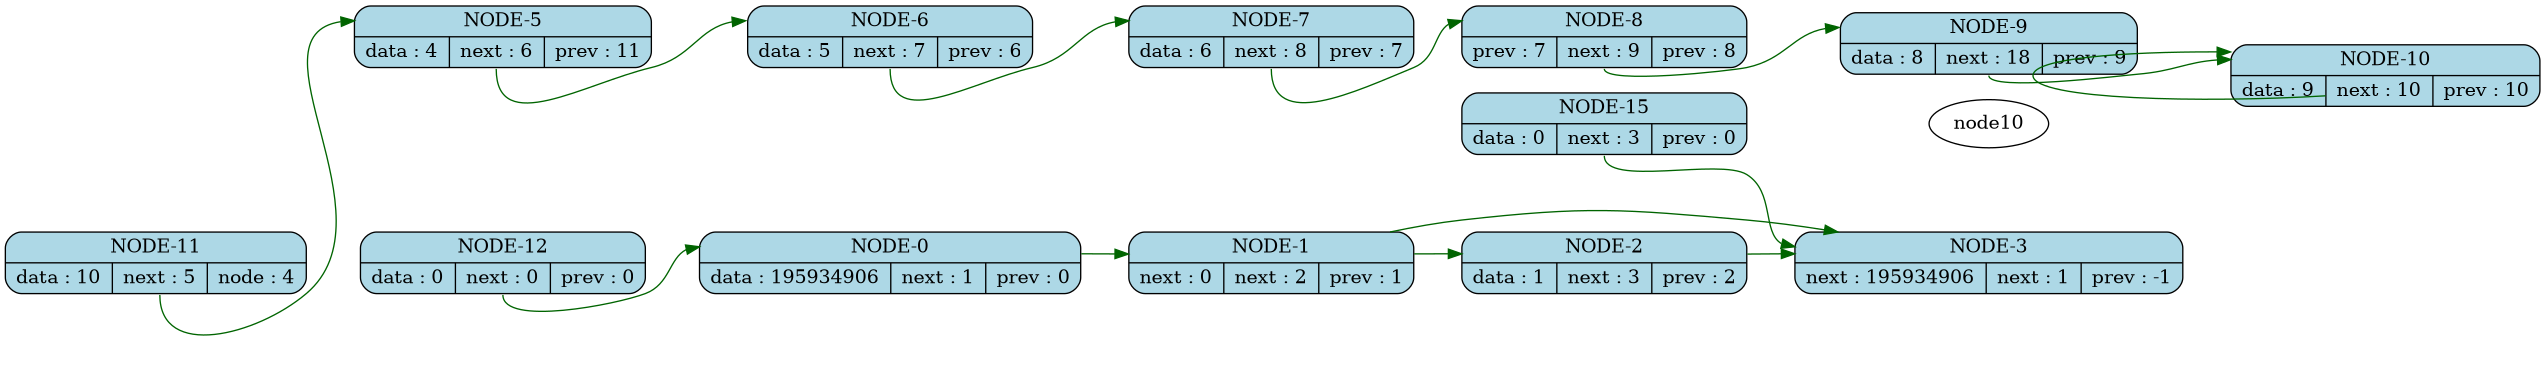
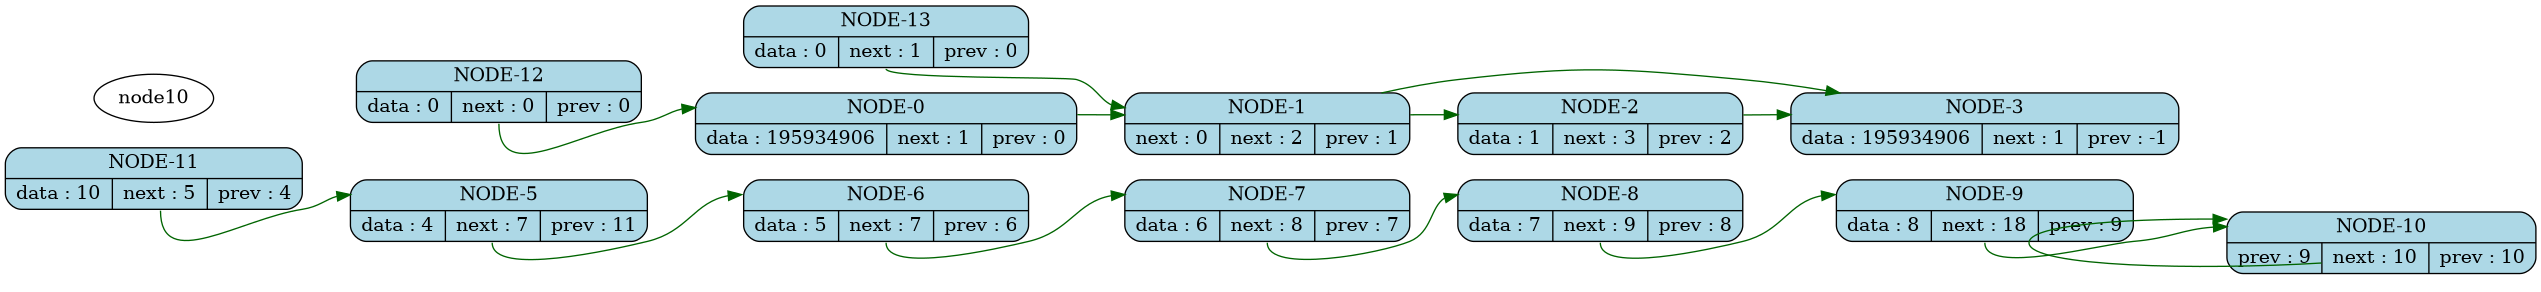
node "NODE-13": added
node "NODE-5": text "next : 6" -> "next : 7"
node "NODE-8": text "prev : 7" -> "data : 7"
node "NODE-10": text "data : 9" -> "prev : 9"
node "NODE-15": removed
node "NODE-11": text "node : 4" -> "prev : 4"
node "NODE-3": text "next : 195934906" -> "data : 195934906"
